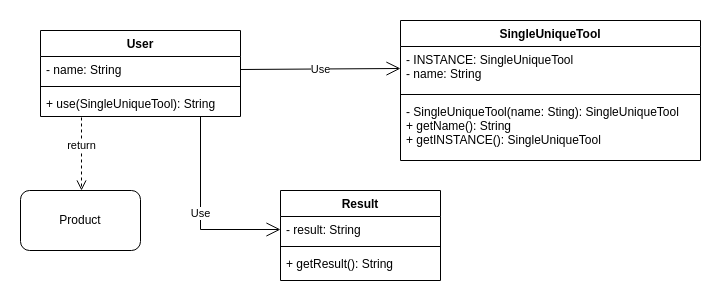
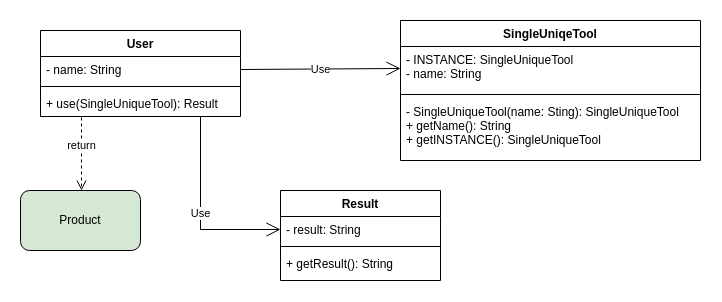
node "SingleUniqueTool": label "SingleUniqueTool" -> "SingleUniqeTool"
node "+ use(SingleUniqueTool): String": label "+ use(SingleUniqueTool): String" -> "+ use(SingleUniqueTool): Result"
node "Product": fillcolor #ffffff -> #d5e8d4
